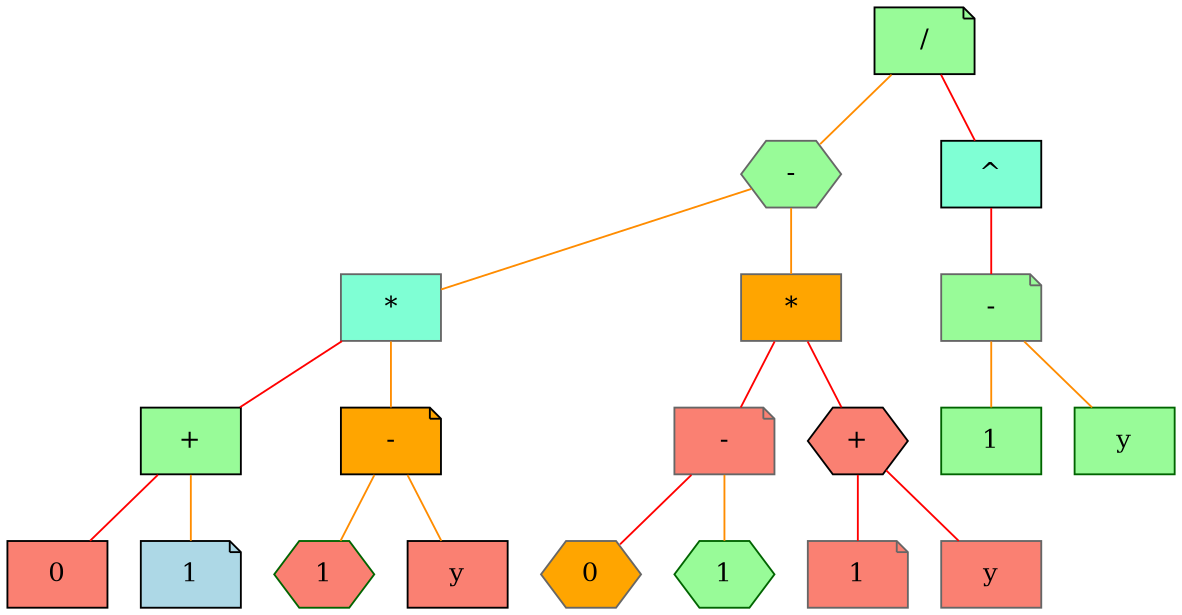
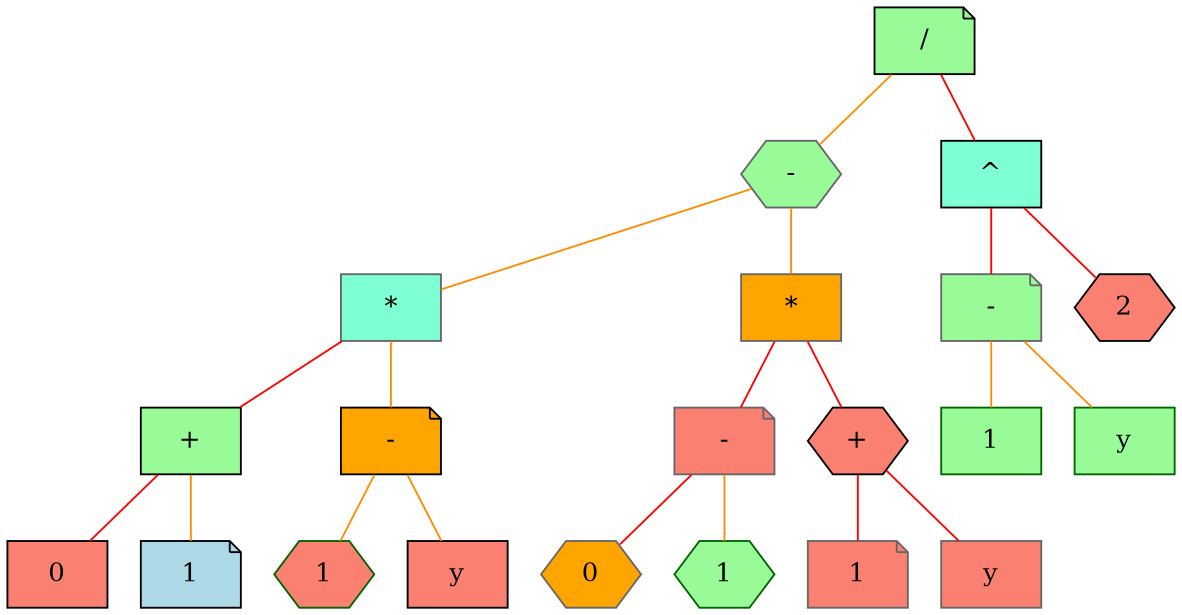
node "2": added
